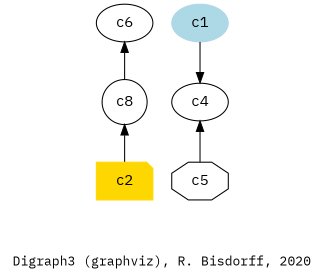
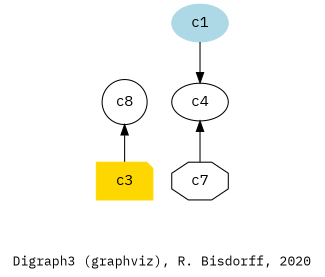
node "c6": removed
node "c2": label "c2" -> "c3"
node "c5": label "c5" -> "c7"
